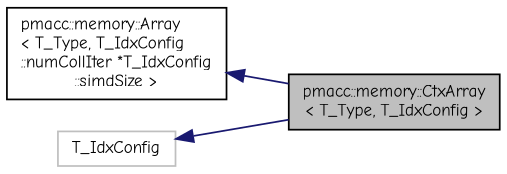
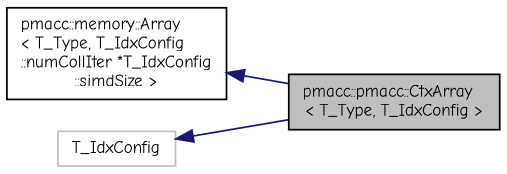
node "pmacc::memory::CtxArray < T_Type, T_IdxConfig >": label "pmacc::memory::CtxArray < T_Type, T_IdxConfig >" -> "pmacc::pmacc::CtxArray < T_Type, T_IdxConfig >"
